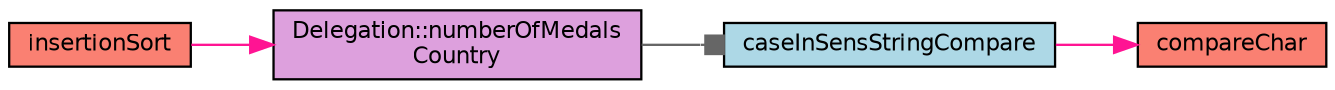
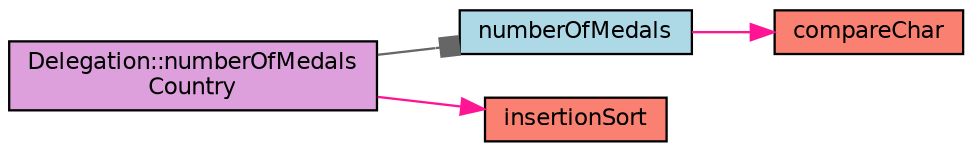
edge "insertionSort" -> "Delegation::numberOfMedals Country": reversed
node "caseInSensStringCompare": label "caseInSensStringCompare" -> "numberOfMedals"
